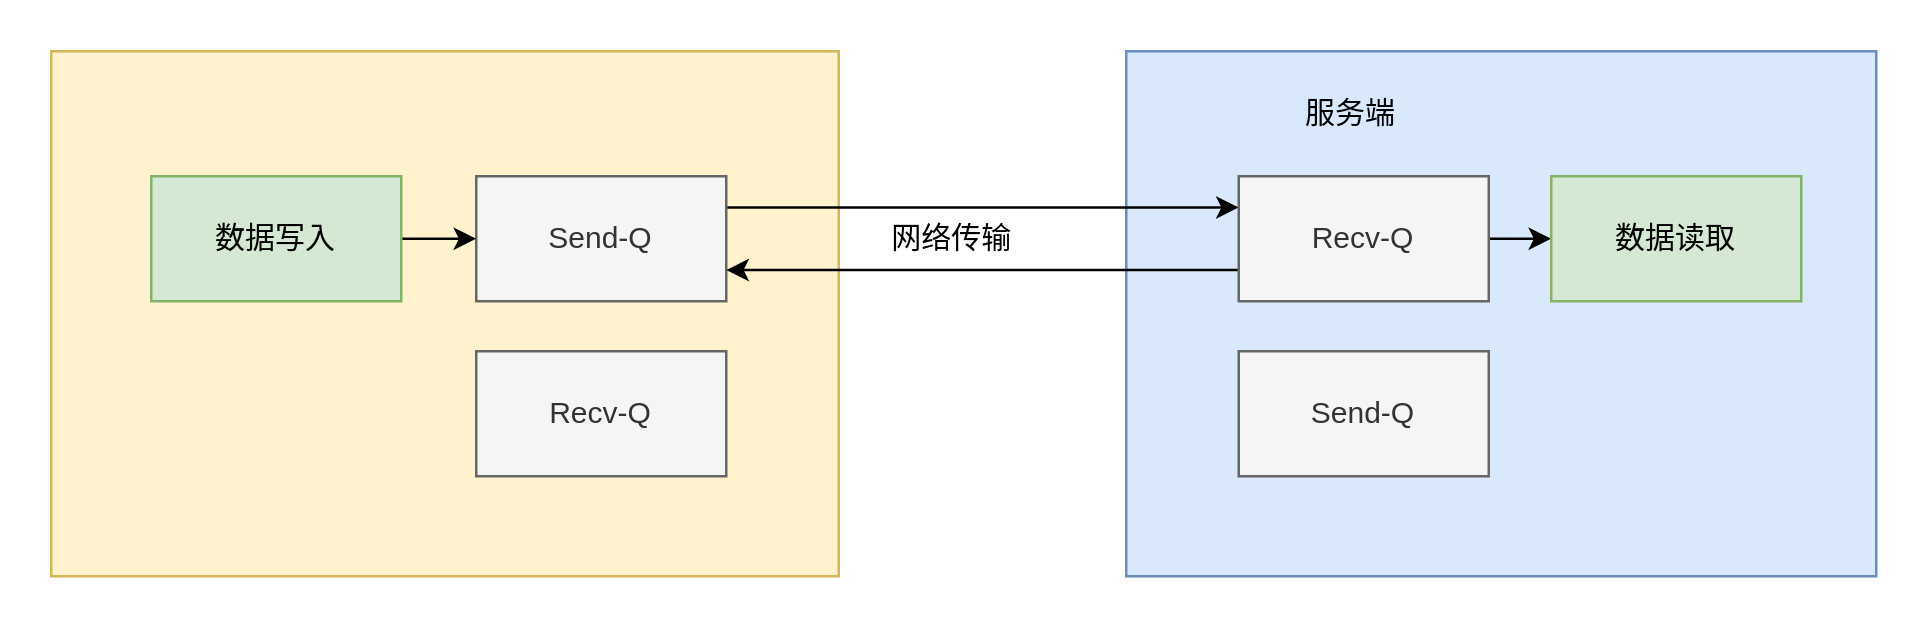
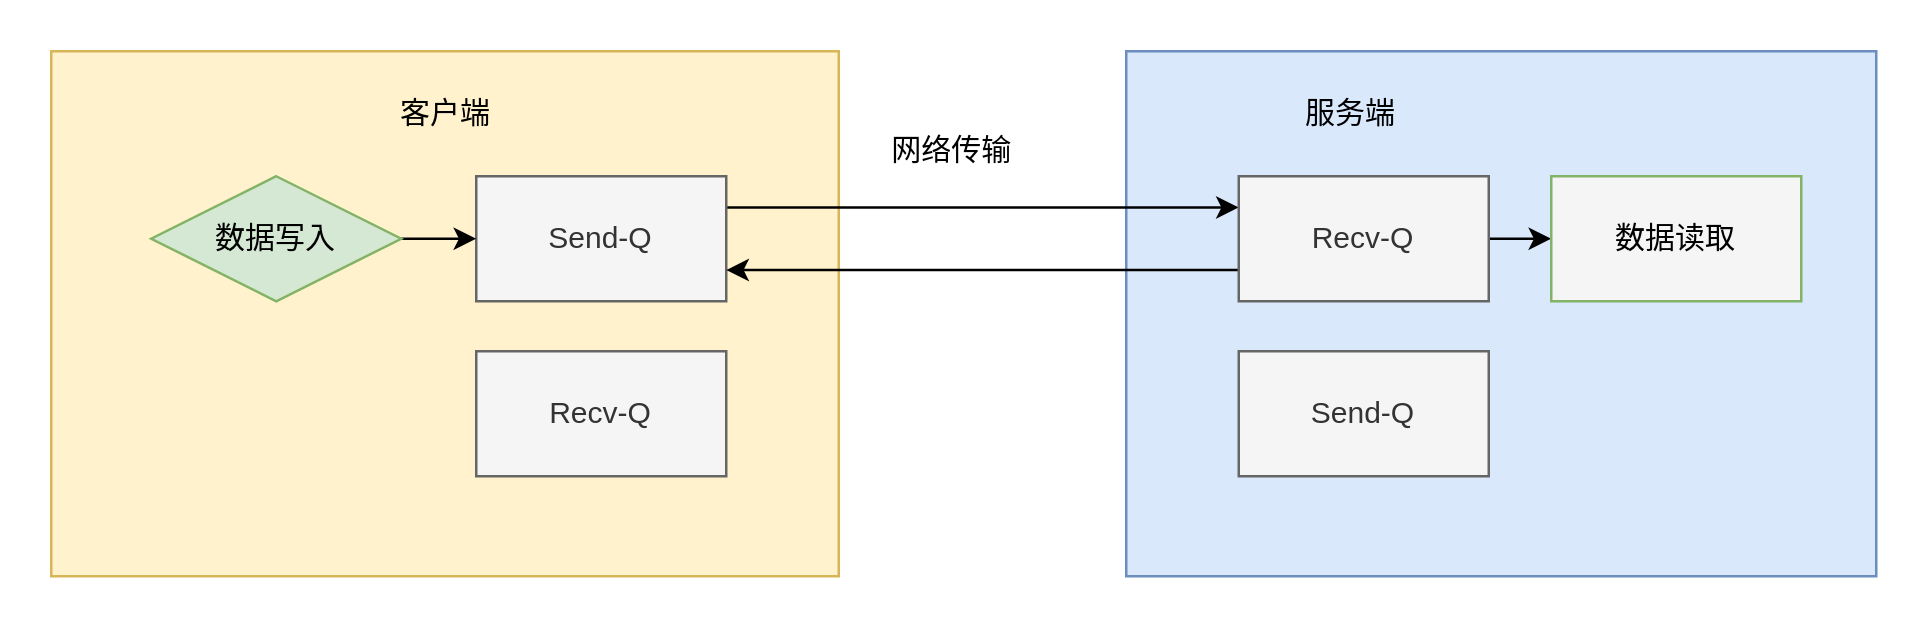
node "客户端": added
node "数据写入": shape rectangle -> diamond
node "网络传输": moved (951, 239) -> (951, 151)
node "数据读取": fillcolor #d5e8d4 -> #f5f5f5
